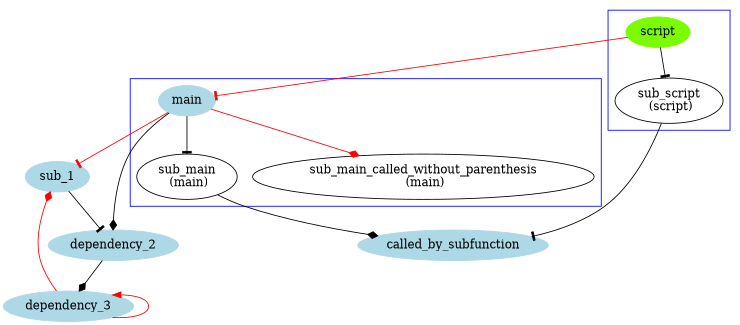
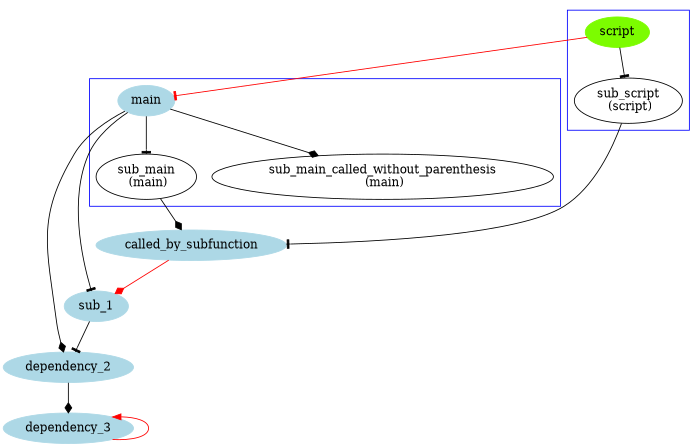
edge "main" -> "sub_main_called_without_parenthesis (main)": color red -> black
edge "main" -> "sub_1": color red -> black
edge "dependency_3" -> "sub_1": now "called_by_subfunction" -> "sub_1"
